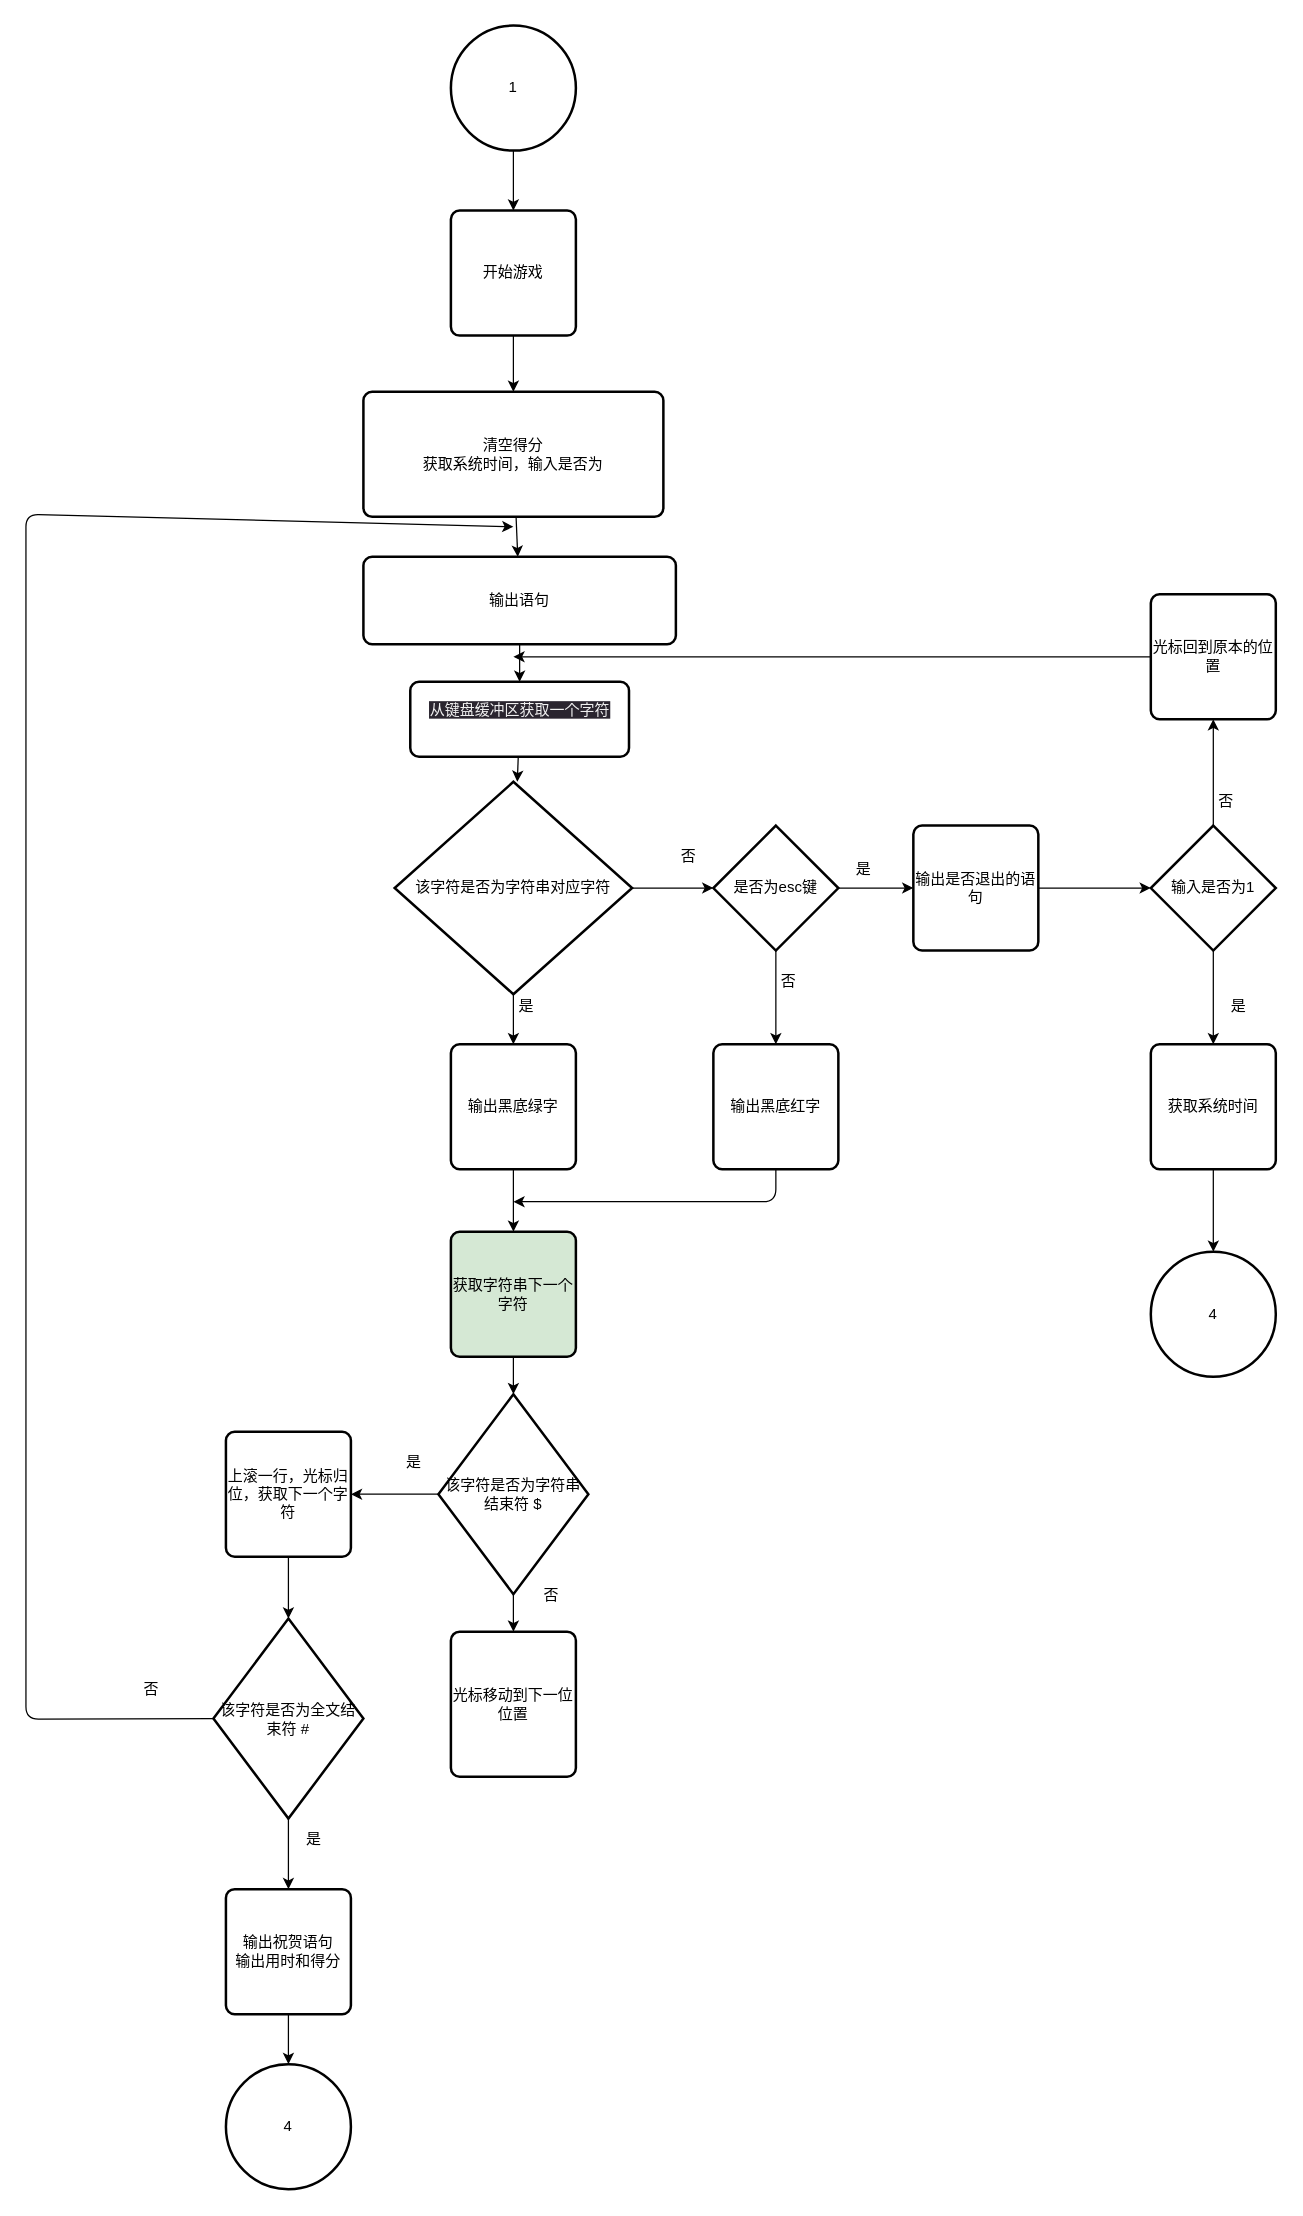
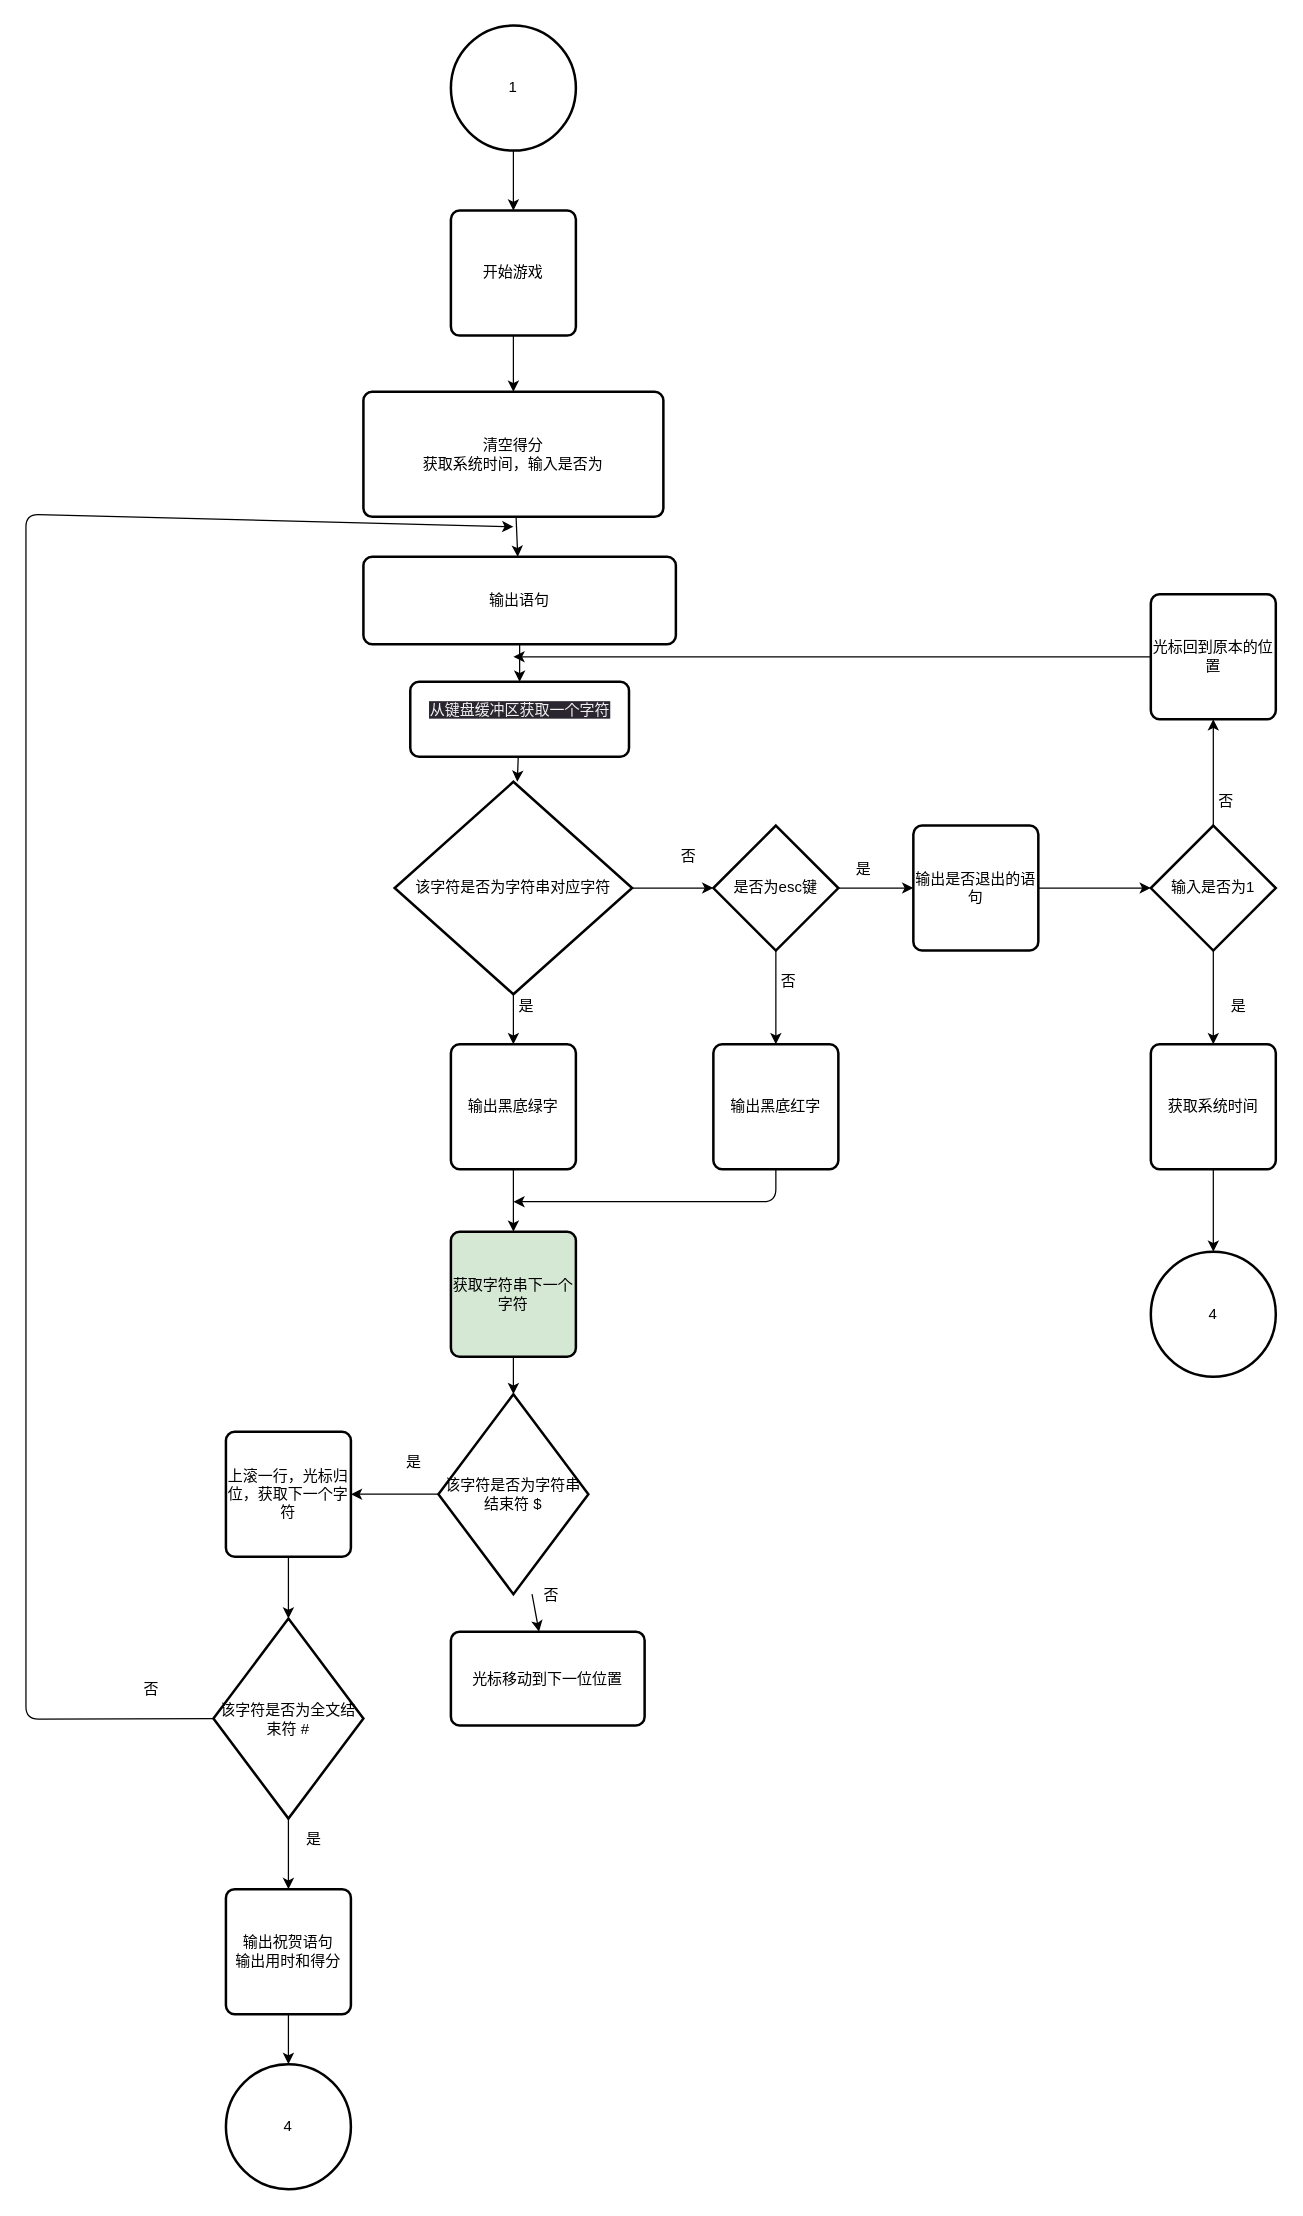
node "光标移动到下一位位置": size 125x145 -> 194x94
